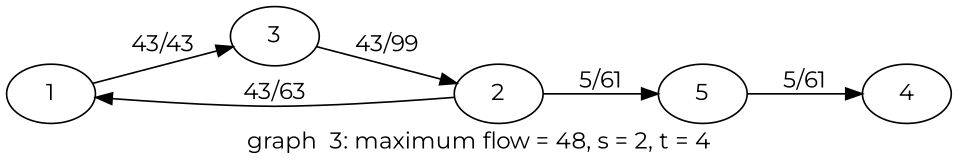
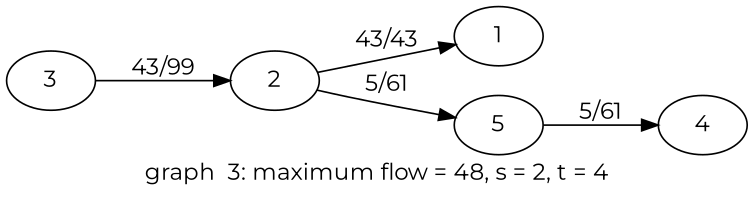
edge "1" -> "3": removed, label "43/43"
edge "2" -> "1": label " 43/63 " -> " 43/43 "
